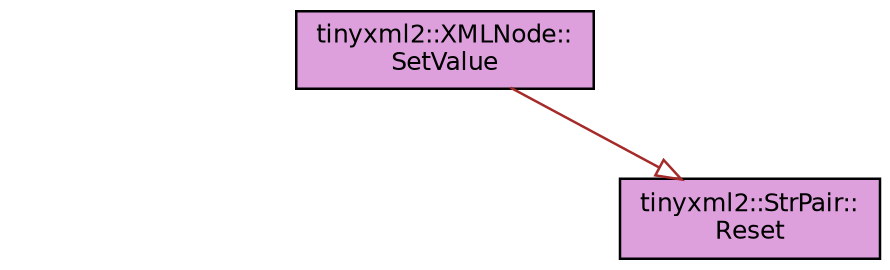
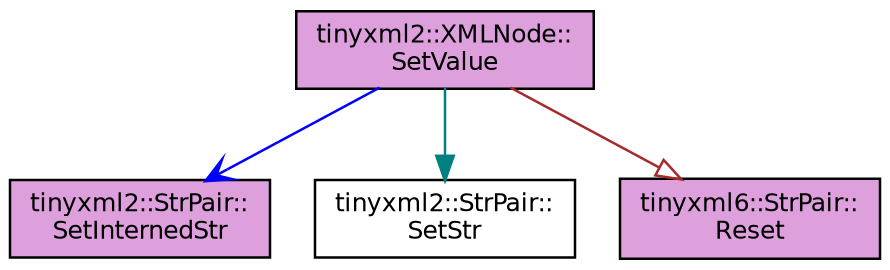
node "tinyxml2::StrPair:: SetInternedStr": added
node "tinyxml2::StrPair:: SetStr": added
node "tinyxml2::StrPair:: Reset": label "tinyxml2::StrPair:: Reset" -> "tinyxml6::StrPair:: Reset"
